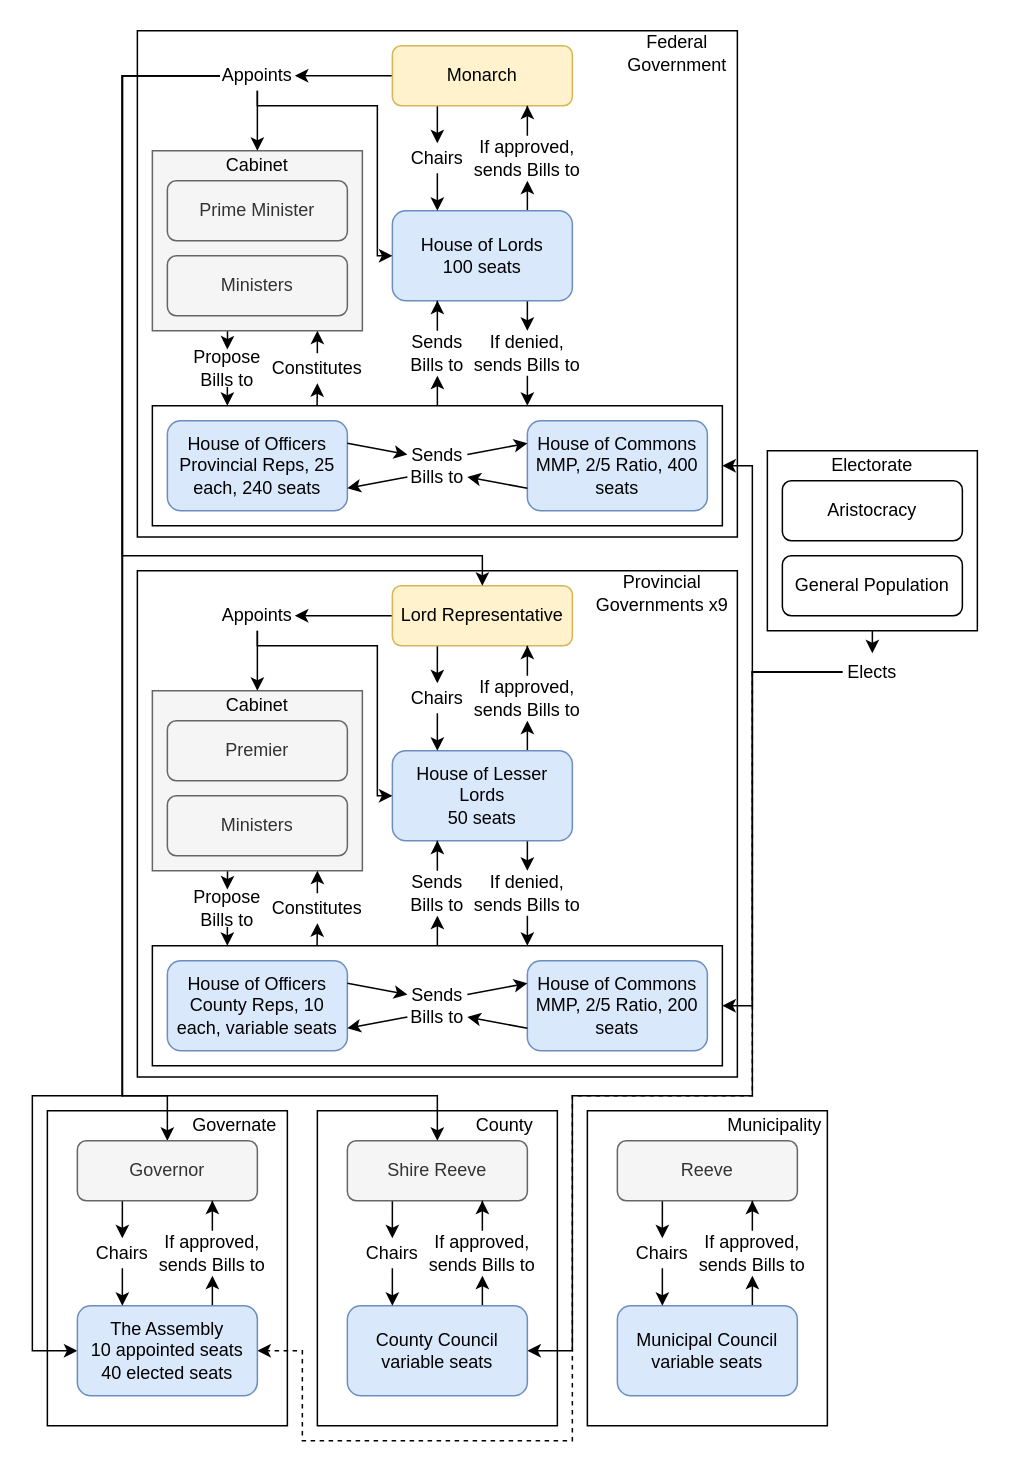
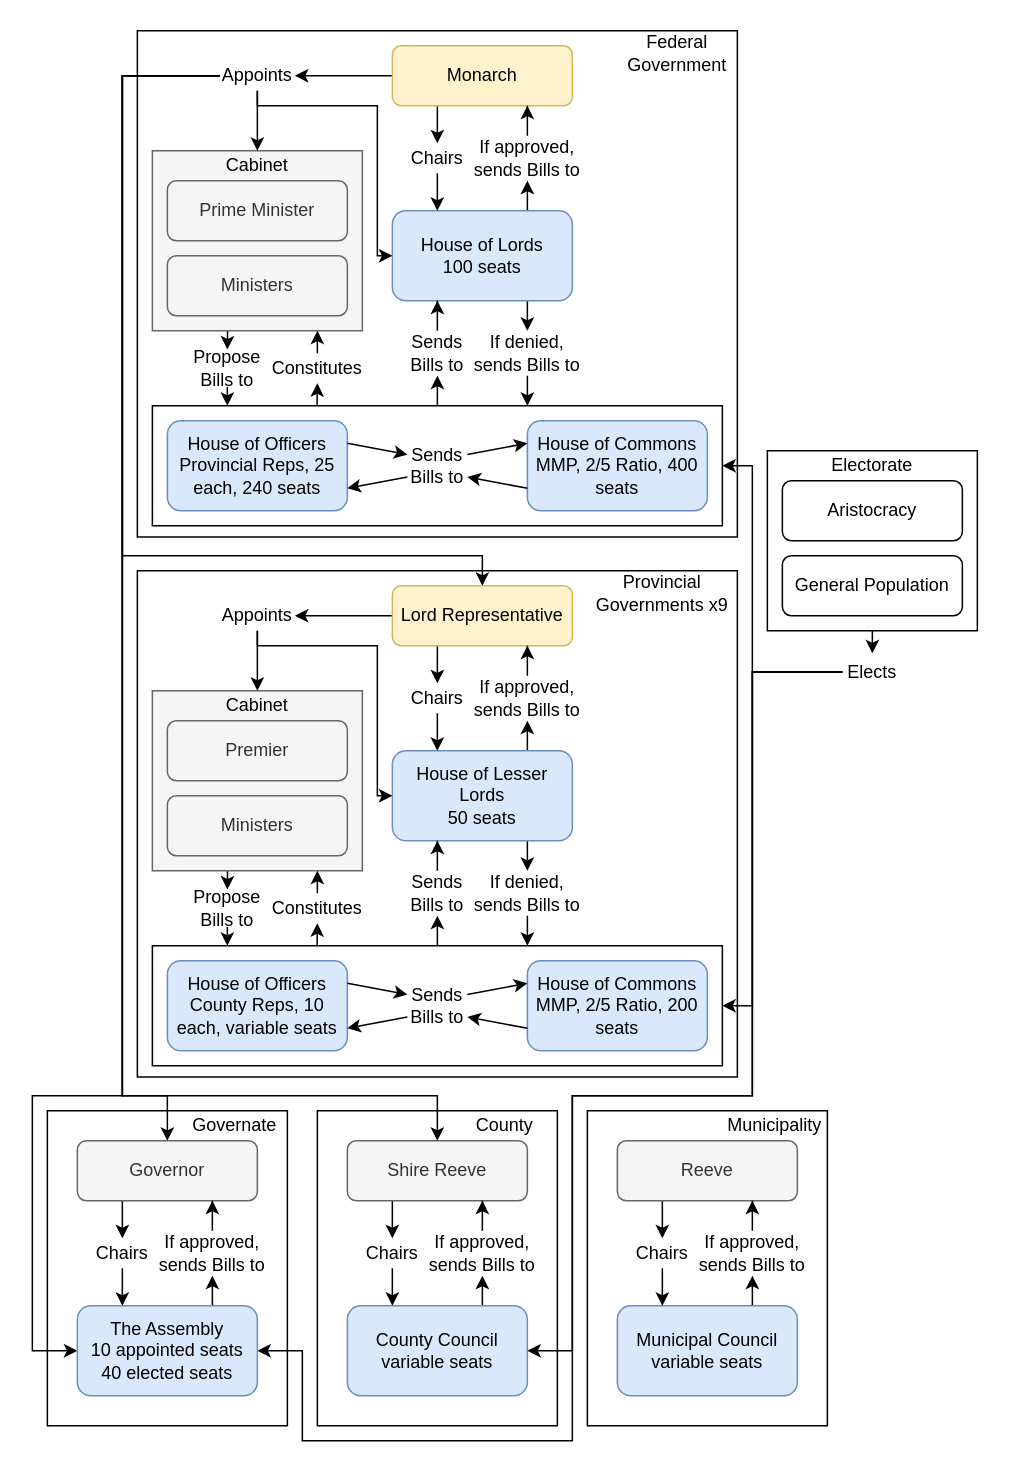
edge "Elects" -> "The Assembly 10 appointed seats 40 elected seats": style dashed -> solid
